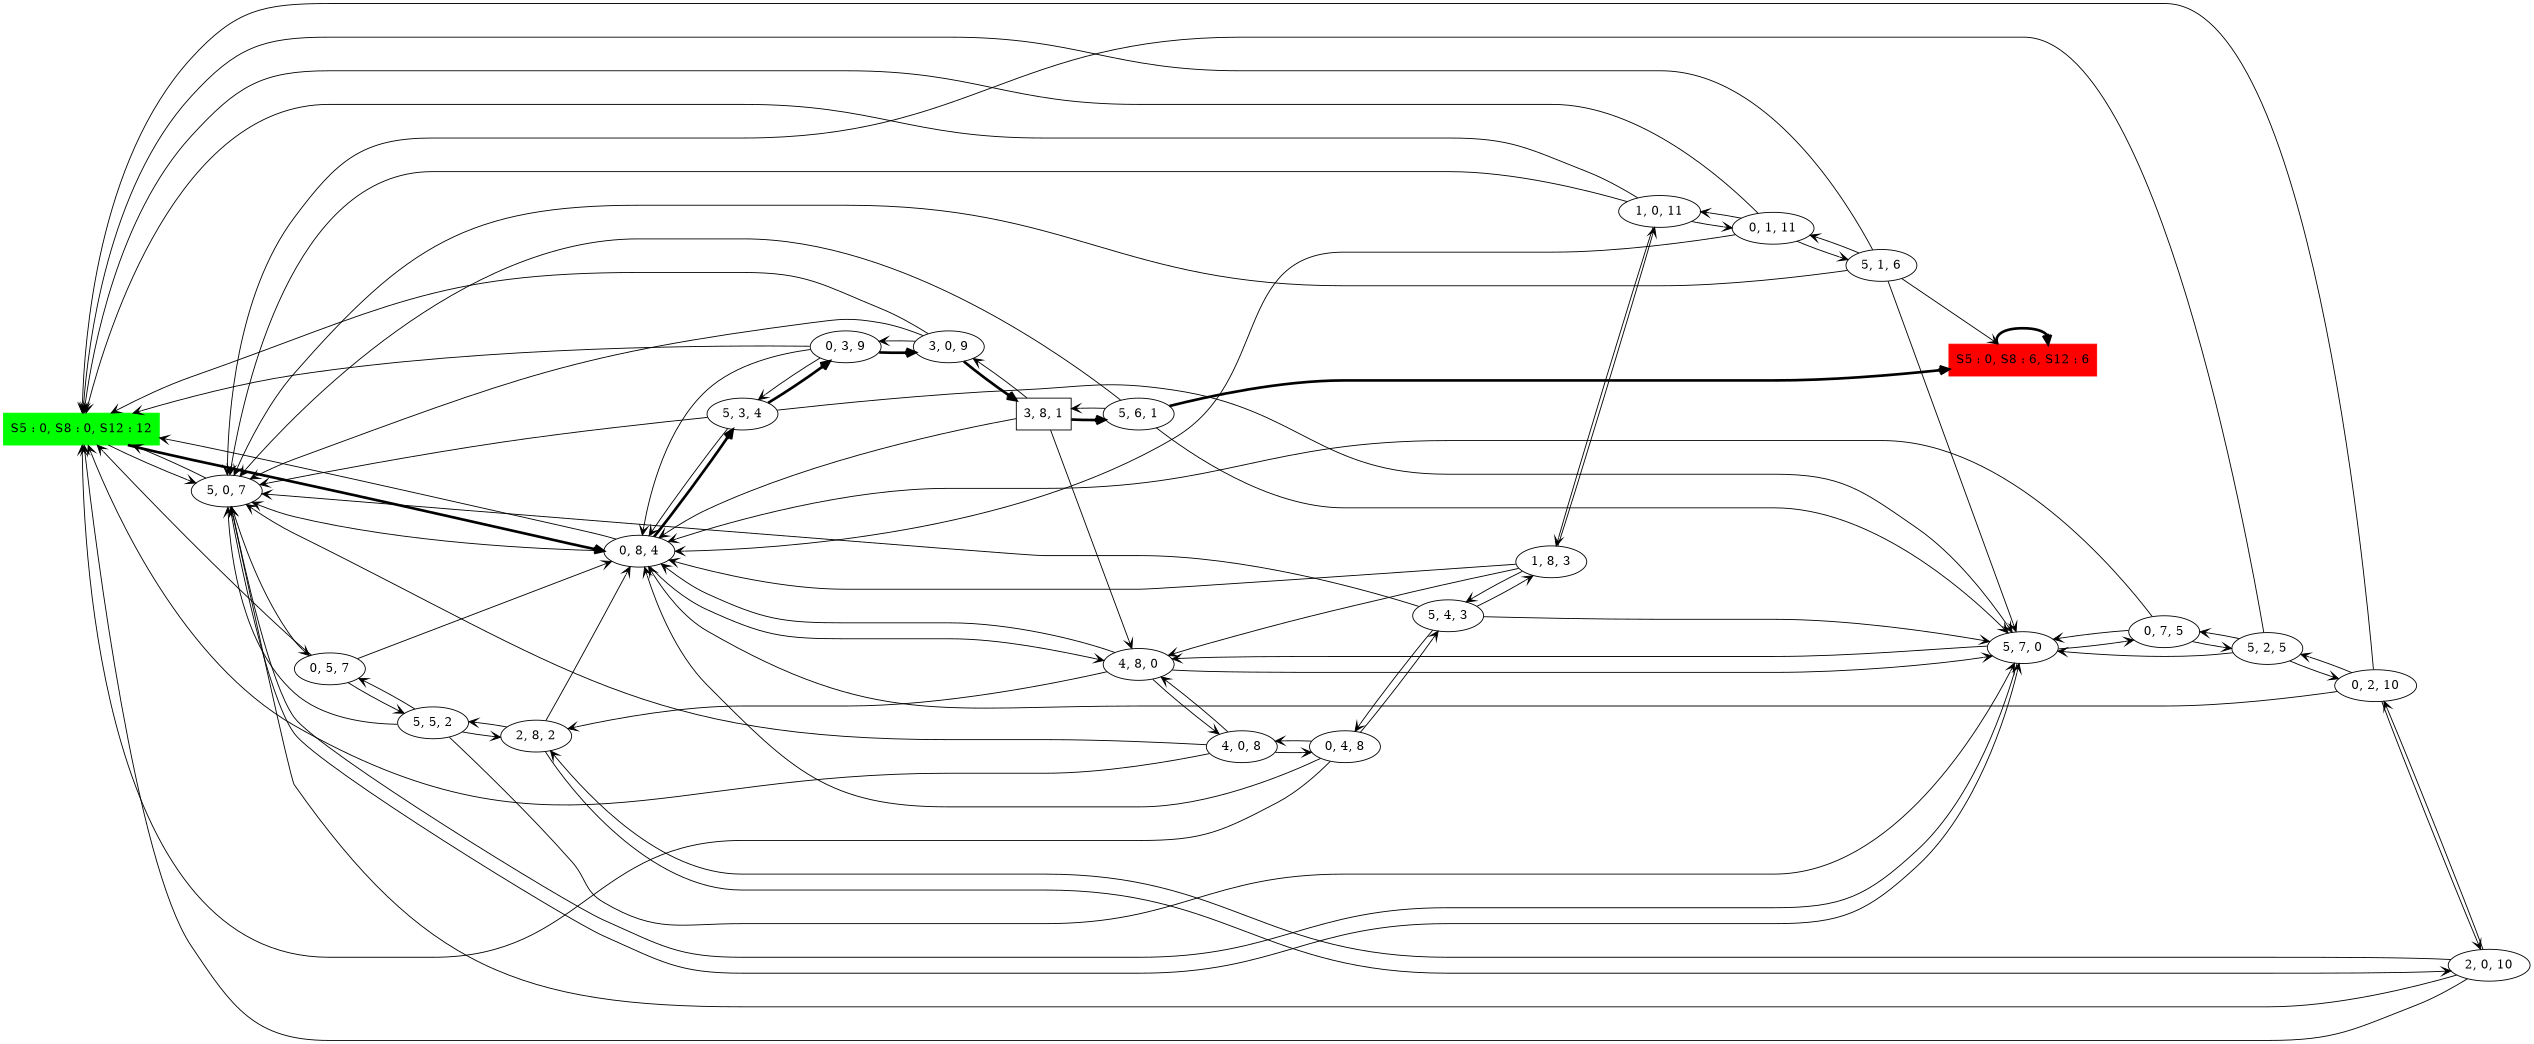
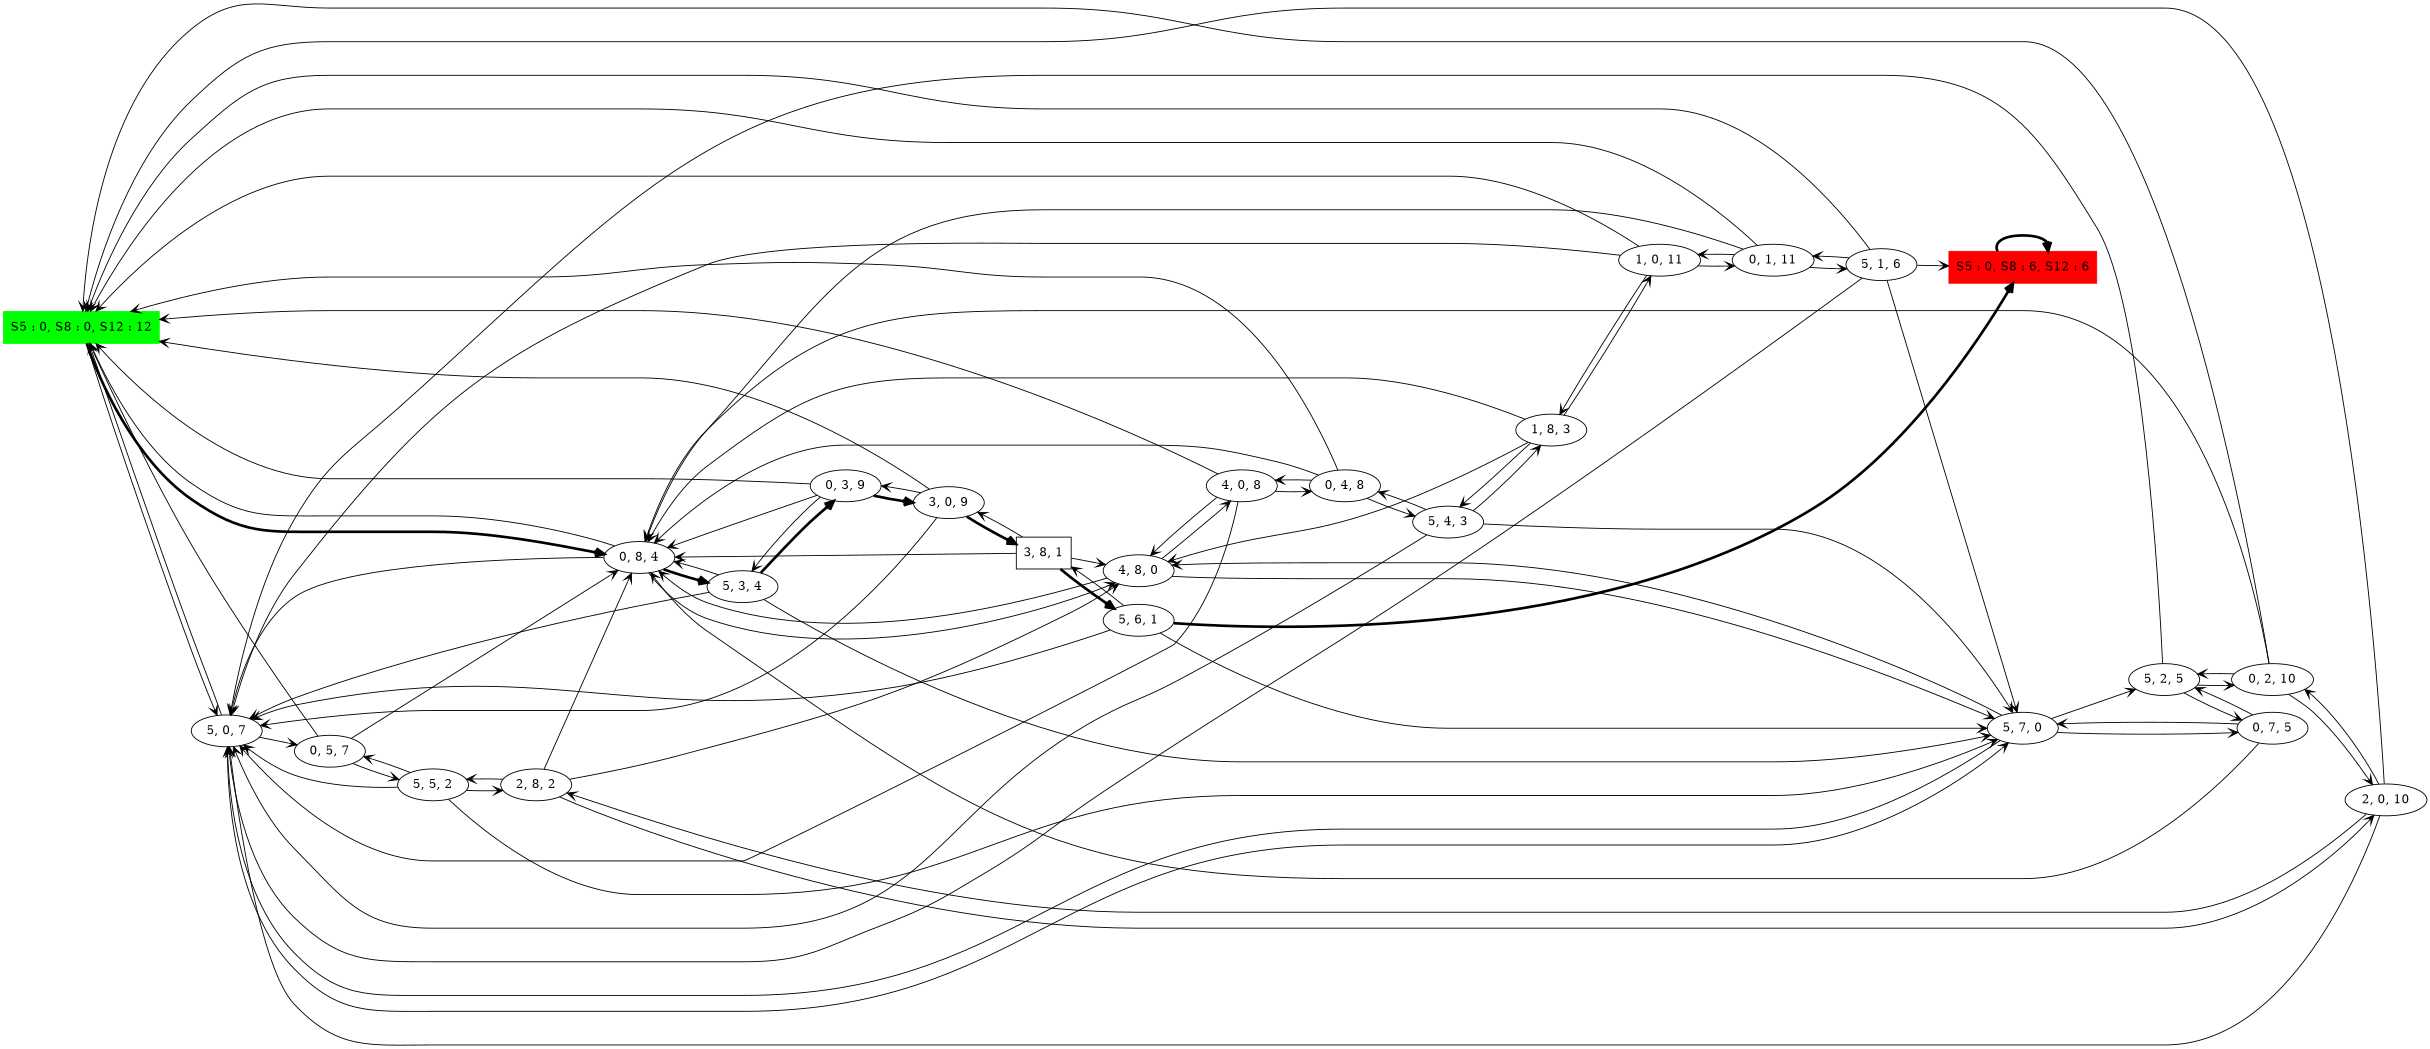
edge "5, 2, 5" -> "5, 7, 0": reversed
edge "4, 8, 0" -> "2, 8, 2": reversed
